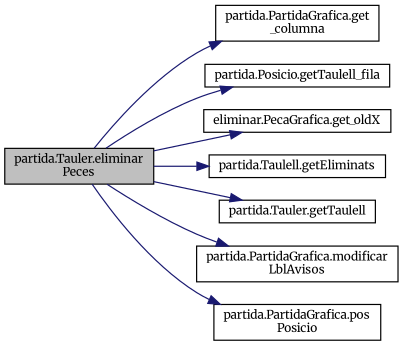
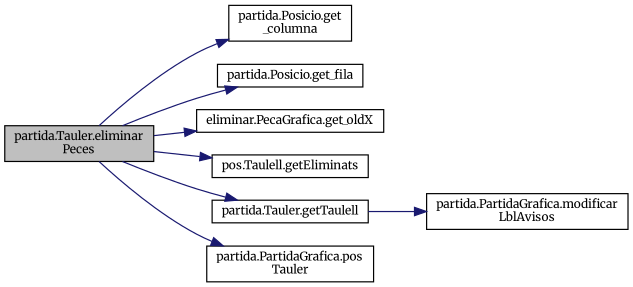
node "partida.PartidaGrafica.get _columna": label "partida.PartidaGrafica.get _columna" -> "partida.Posicio.get _columna"
node "partida.Posicio.getTaulell_fila": label "partida.Posicio.getTaulell_fila" -> "partida.Posicio.get_fila"
node "partida.Taulell.getEliminats": label "partida.Taulell.getEliminats" -> "pos.Taulell.getEliminats"
edge "partida.Tauler.eliminar Peces" -> "partida.PartidaGrafica.modificar LblAvisos": now "partida.Tauler.getTaulell" -> "partida.PartidaGrafica.modificar LblAvisos"
node "partida.PartidaGrafica.pos Posicio": label "partida.PartidaGrafica.pos Posicio" -> "partida.PartidaGrafica.pos Tauler"
